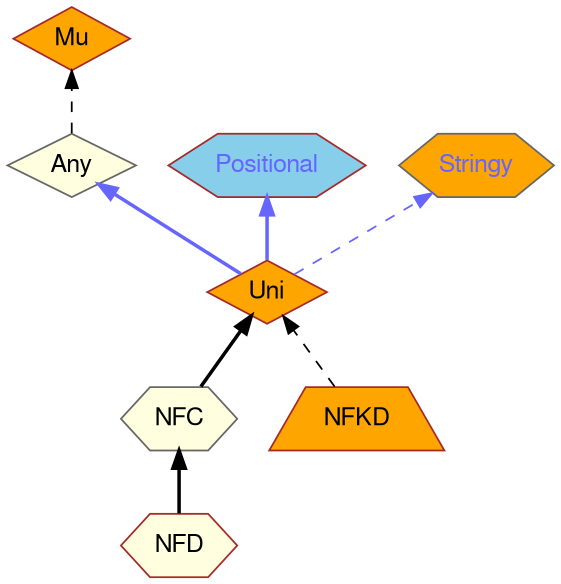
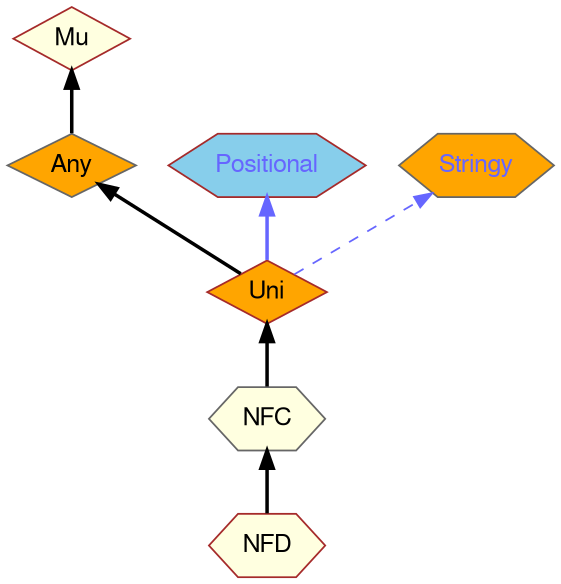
node "Mu": fillcolor orange -> lightyellow
edge "Any" -> "Mu": style dashed -> bold
node "Any": fillcolor lightyellow -> orange
edge "Uni" -> "Any": color #6666ff -> #000000
node "NFKD": removed
